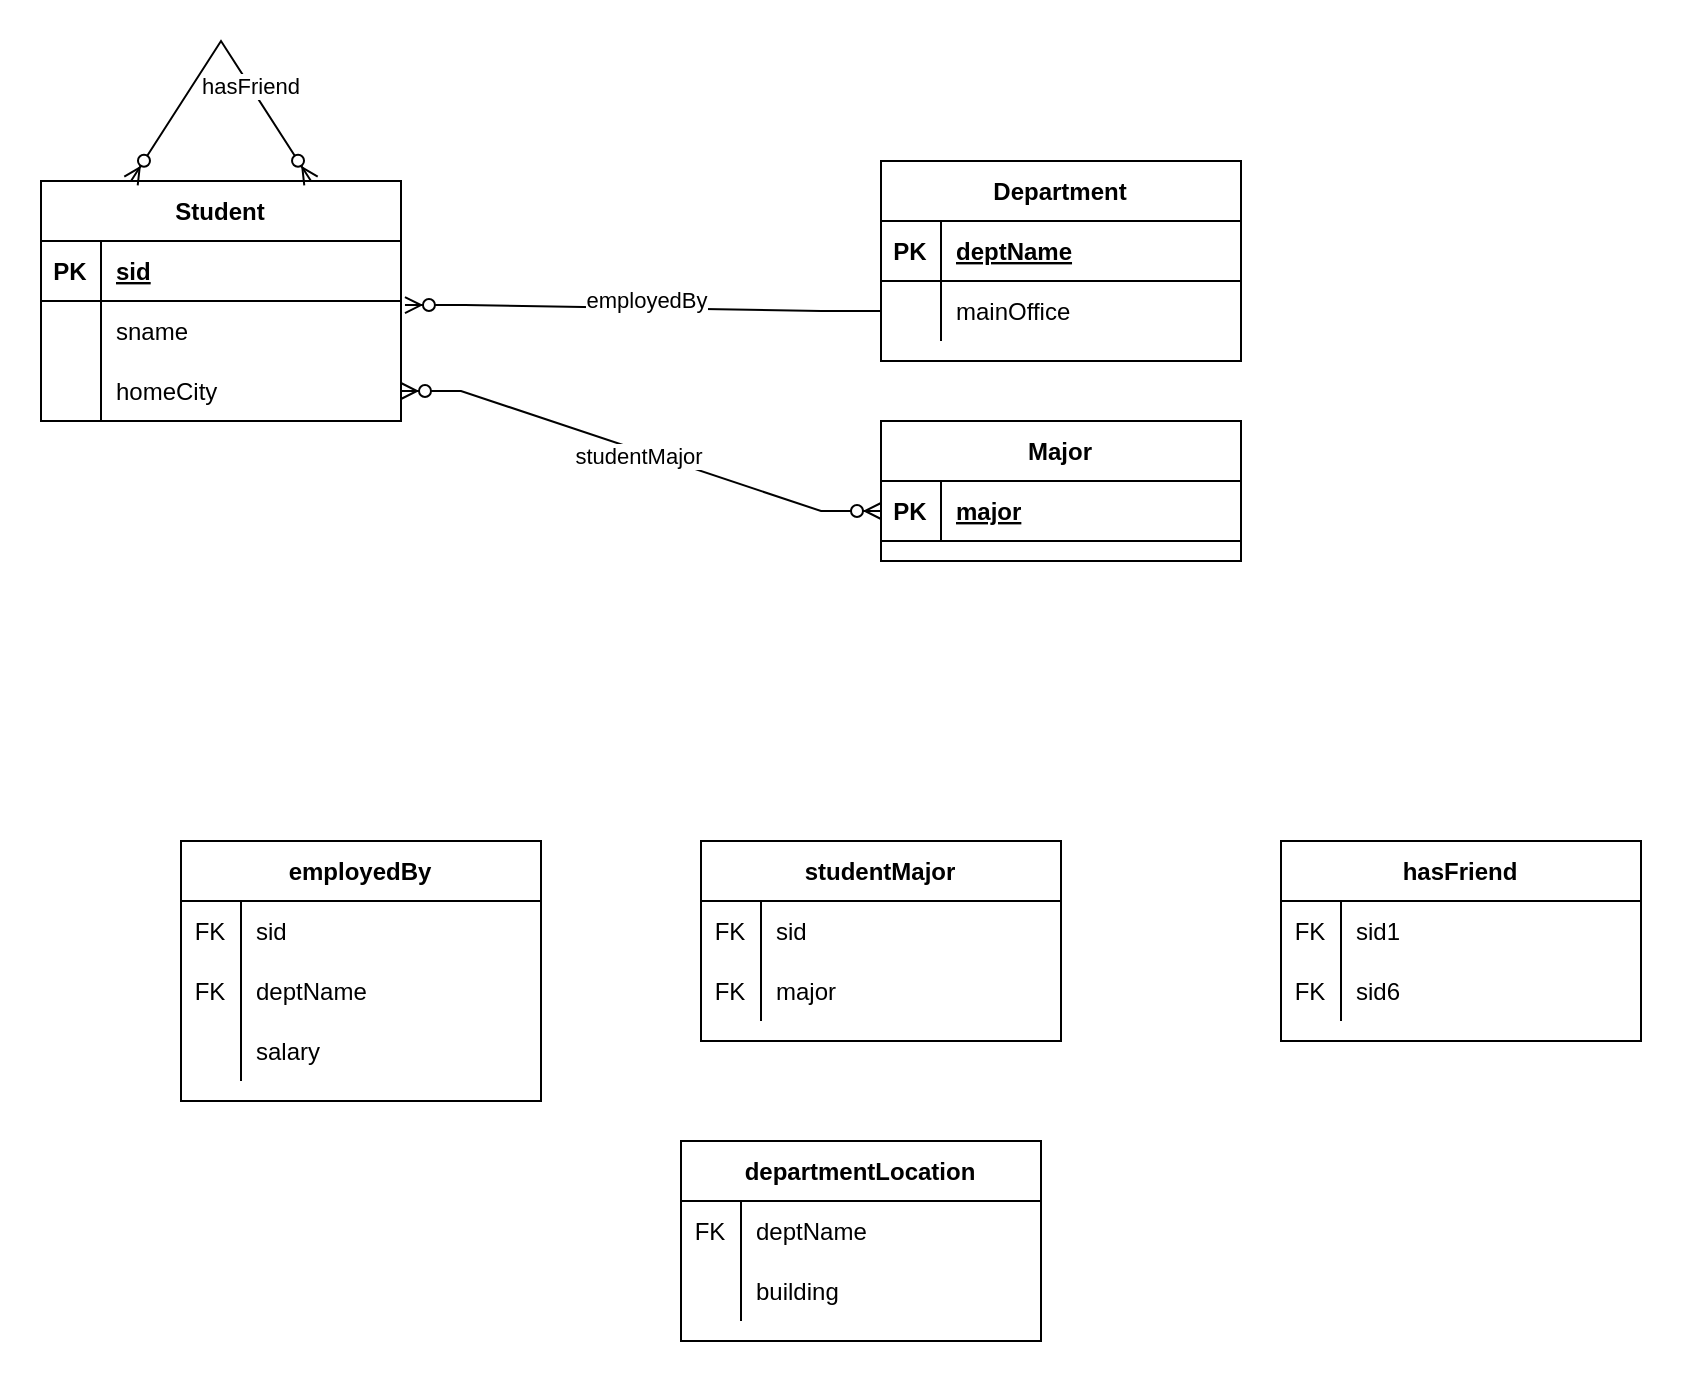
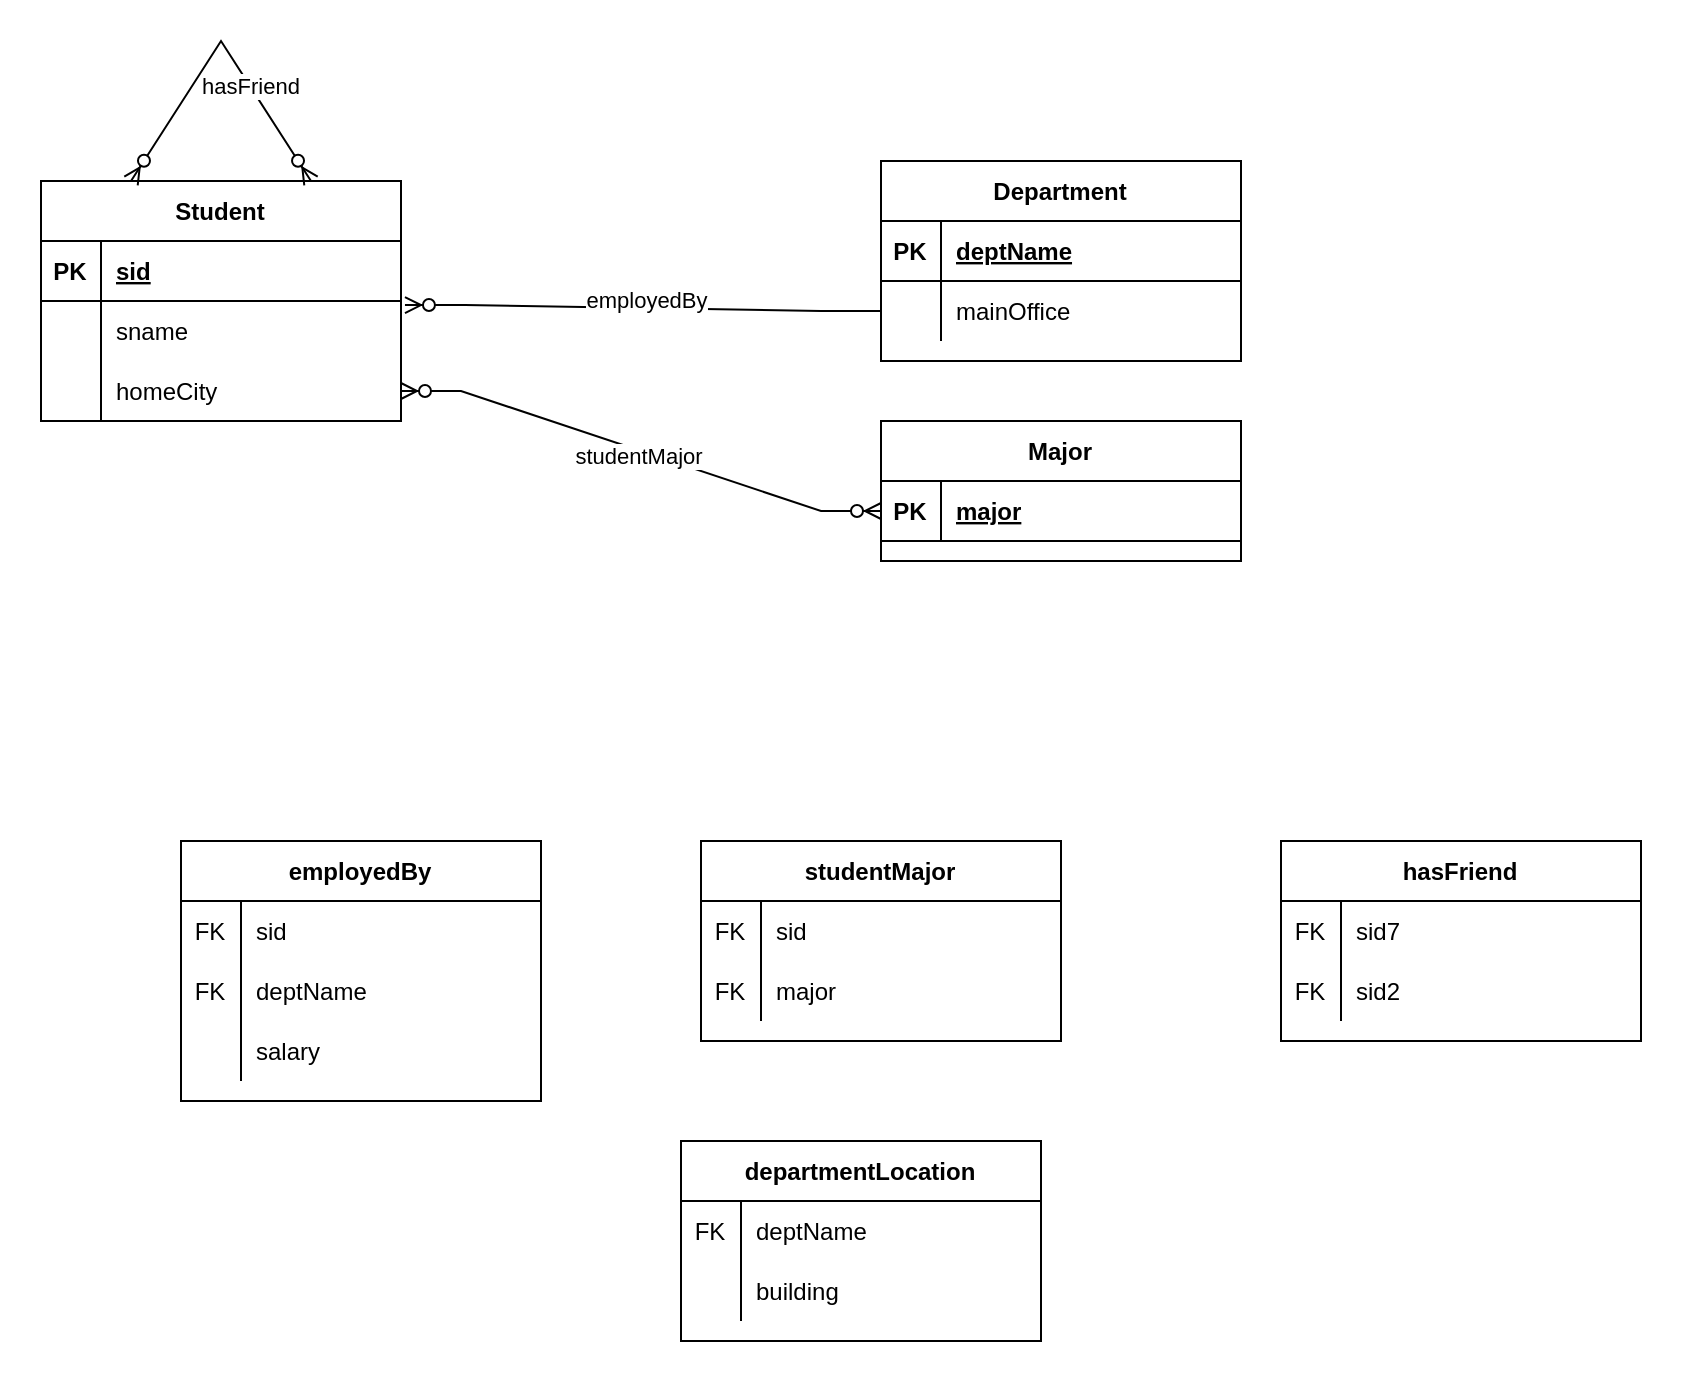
node "sid1": label "sid1" -> "sid7"
node "sid6": label "sid6" -> "sid2"
